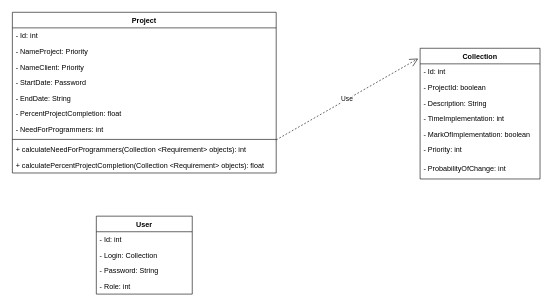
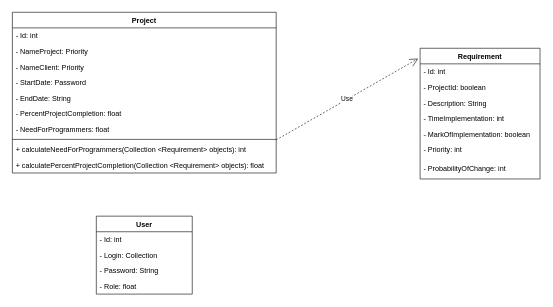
node "Collection": label "Collection" -> "Requirement"
node "- NeedForProgrammers: int": label "- NeedForProgrammers: int" -> "- NeedForProgrammers: float"
node "- Role: int": label "- Role: int" -> "- Role: float"
